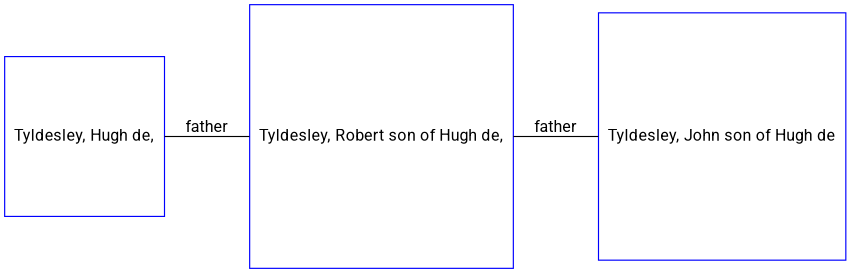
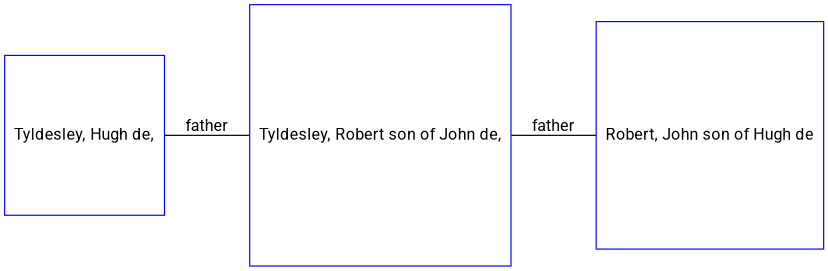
node "Tyldesley, Robert son of Hugh de,": label "Tyldesley, Robert son of Hugh de," -> "Tyldesley, Robert son of John de,"
node "Tyldesley, John son of Hugh de": label "Tyldesley, John son of Hugh de" -> "Robert, John son of Hugh de"
